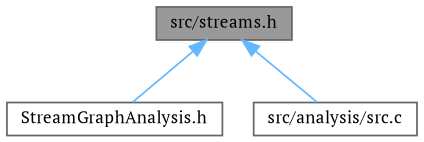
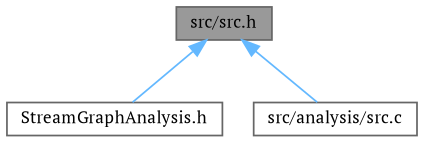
node "src/streams.h": label "src/streams.h" -> "src/src.h"
